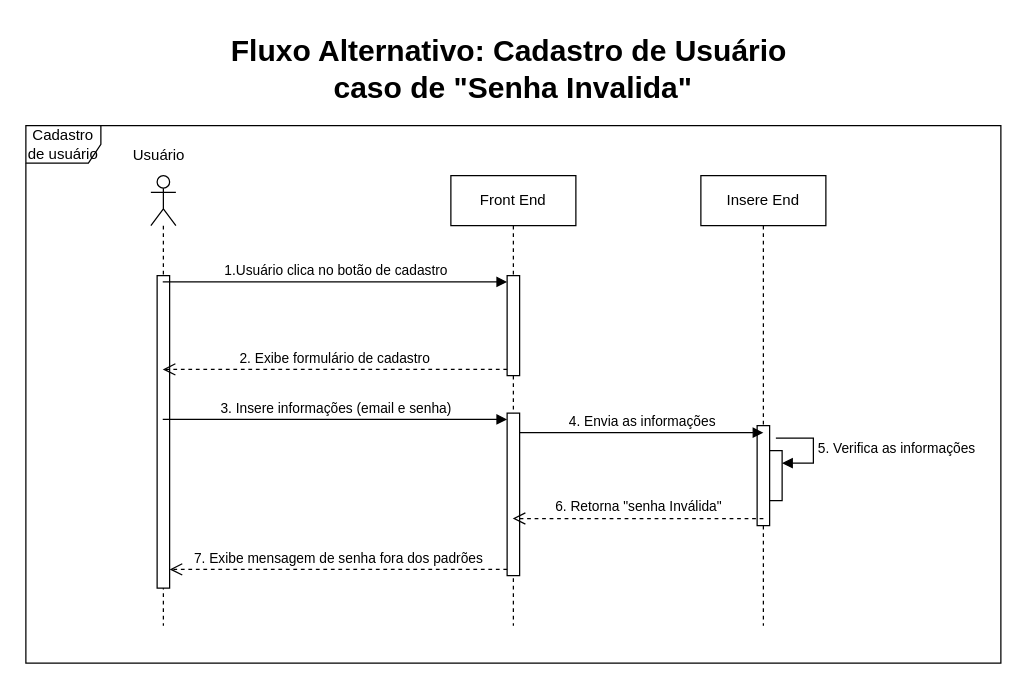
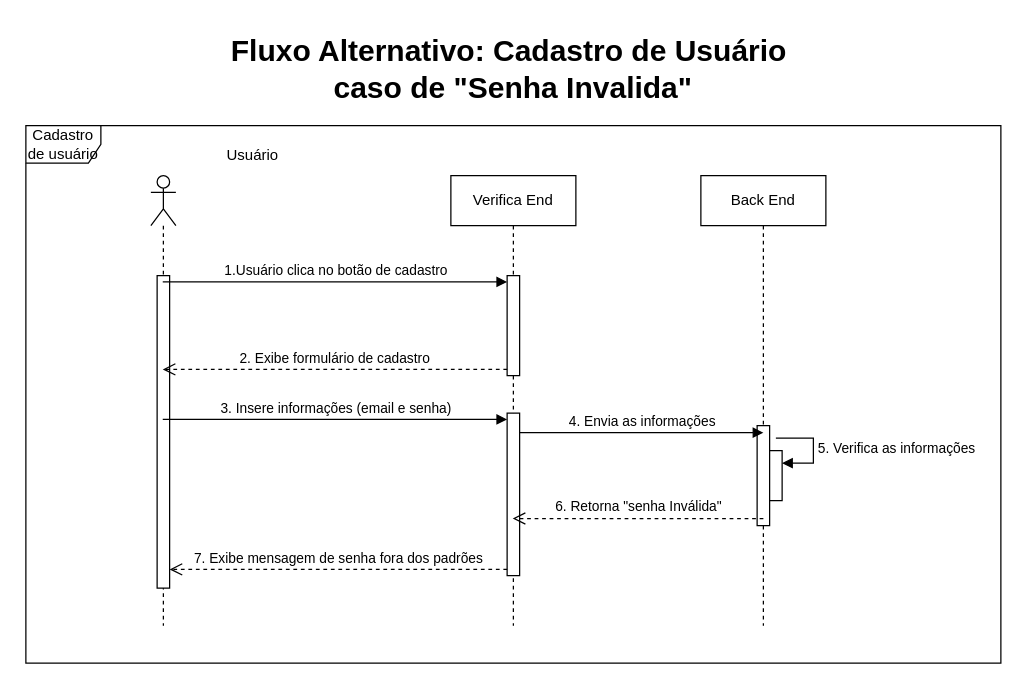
node "Usuário": moved (169, 157) -> (263, 157)
node "Front End": label "Front End" -> "Verifica End"
node "Insere End": label "Insere End" -> "Back End"
